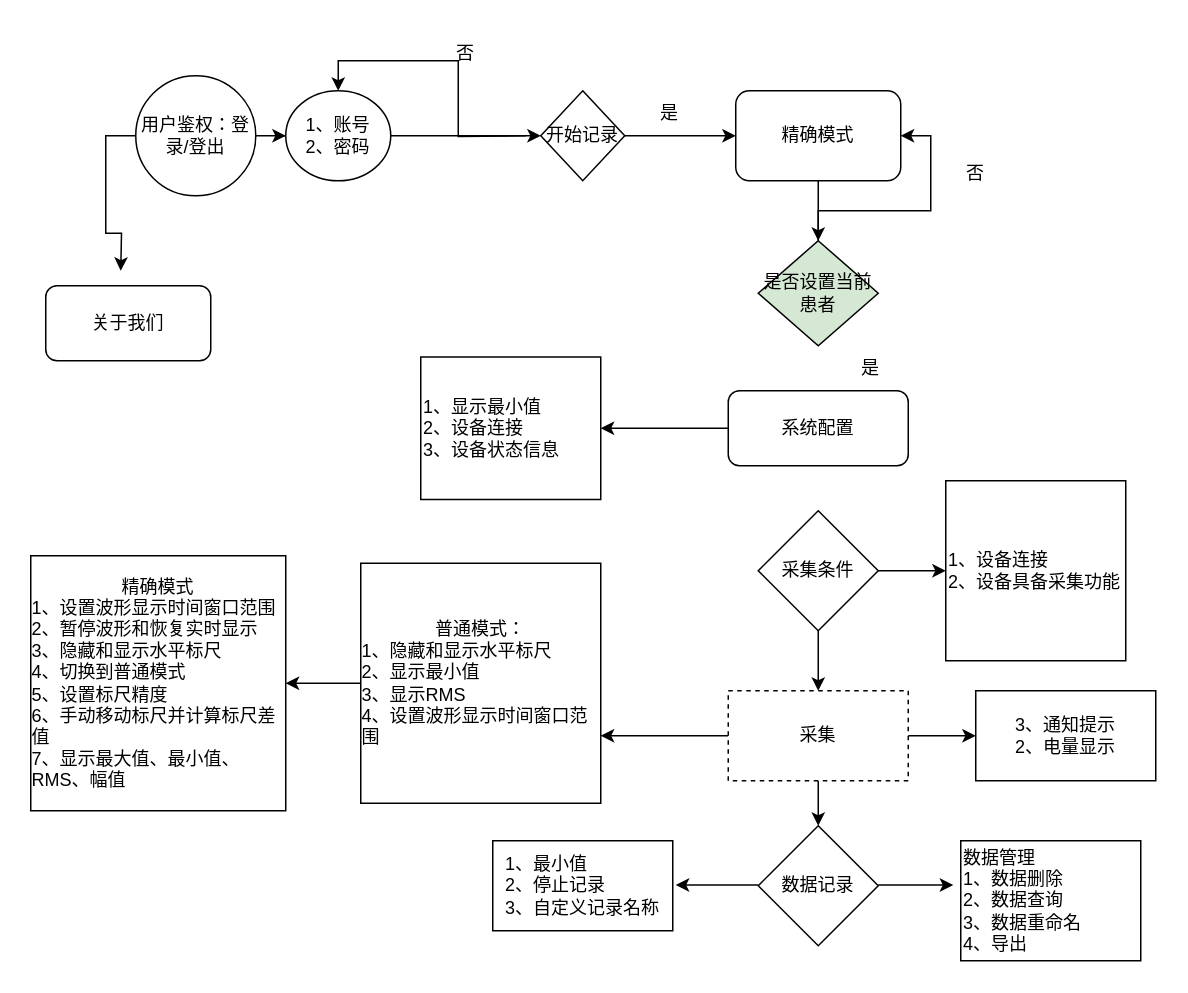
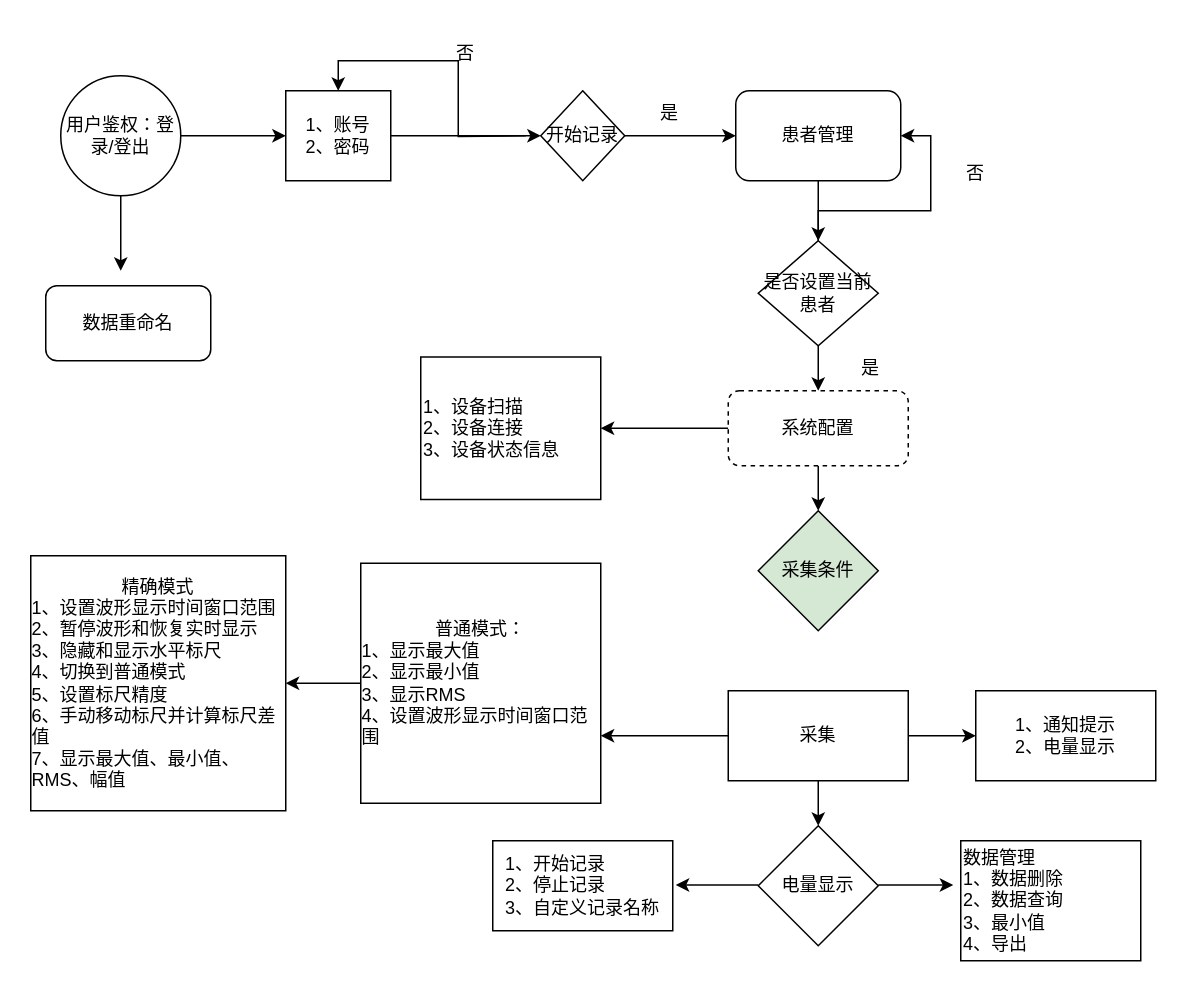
node "用户鉴权：登录/登出": moved (196, 136) -> (121, 136)
node "1、账号 2、密码": shape ellipse -> rectangle
node "精确模式": label "精确模式" -> "患者管理"
node "是否设置当前患者": fillcolor #d5e8d4 -> #ffffff
node "关于我们": label "关于我们" -> "数据重命名"
edge "是否设置当前患者" -> "系统配置": added
node "1、显示最小值 2、设备连接 3、设备状态信息": label "1、显示最小值 2、设备连接 3、设备状态信息" -> "1、设备扫描 2、设备连接 3、设备状态信息"
node "系统配置": style solid -> dashed
edge "系统配置" -> "采集条件": added
node "采集条件": fillcolor #ffffff -> #d5e8d4
edge "采集条件" -> "1、设备连接 2、设备具备采集功能": removed
node "1、设备连接 2、设备具备采集功能": removed
edge "采集条件" -> "采集": removed
node "普通模式： 1、隐藏和显示水平标尺 2、显示最小值 3、显示RMS 4、设置波形显示时间窗口范围": label "普通模式： 1、隐藏和显示水平标尺 2、显示最小值 3、显示RMS 4、设置波形显示时间窗口范围" -> "普通模式： 1、显示最大值 2、显示最小值 3、显示RMS 4、设置波形显示时间窗口范围"
node "采集": style dashed -> solid
node "3、通知提示 2、电量显示": label "3、通知提示 2、电量显示" -> "1、通知提示 2、电量显示"
node "1、最小值 2、停止记录 3、自定义记录名称": label "1、最小值 2、停止记录 3、自定义记录名称" -> "1、开始记录 2、停止记录 3、自定义记录名称"
node "数据记录": label "数据记录" -> "电量显示"
node "数据管理 1、数据删除 2、数据查询 3、数据重命名 4、导出": label "数据管理 1、数据删除 2、数据查询 3、数据重命名 4、导出" -> "数据管理 1、数据删除 2、数据查询 3、最小值 4、导出"
